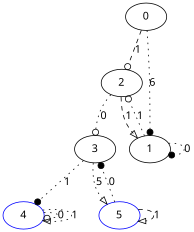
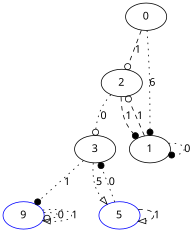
edge "2" -> "1": arrowhead onormal -> dot
edge "1" -> "2": style dotted -> dashed
node "4": label "4" -> "9"
